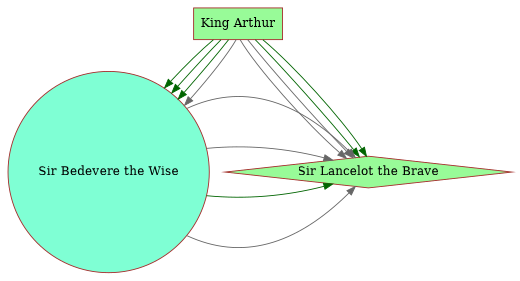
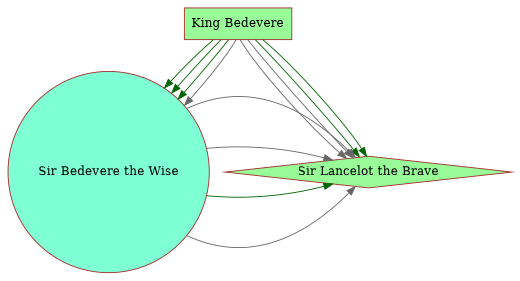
node "King Arthur": label "King Arthur" -> "King Bedevere"
